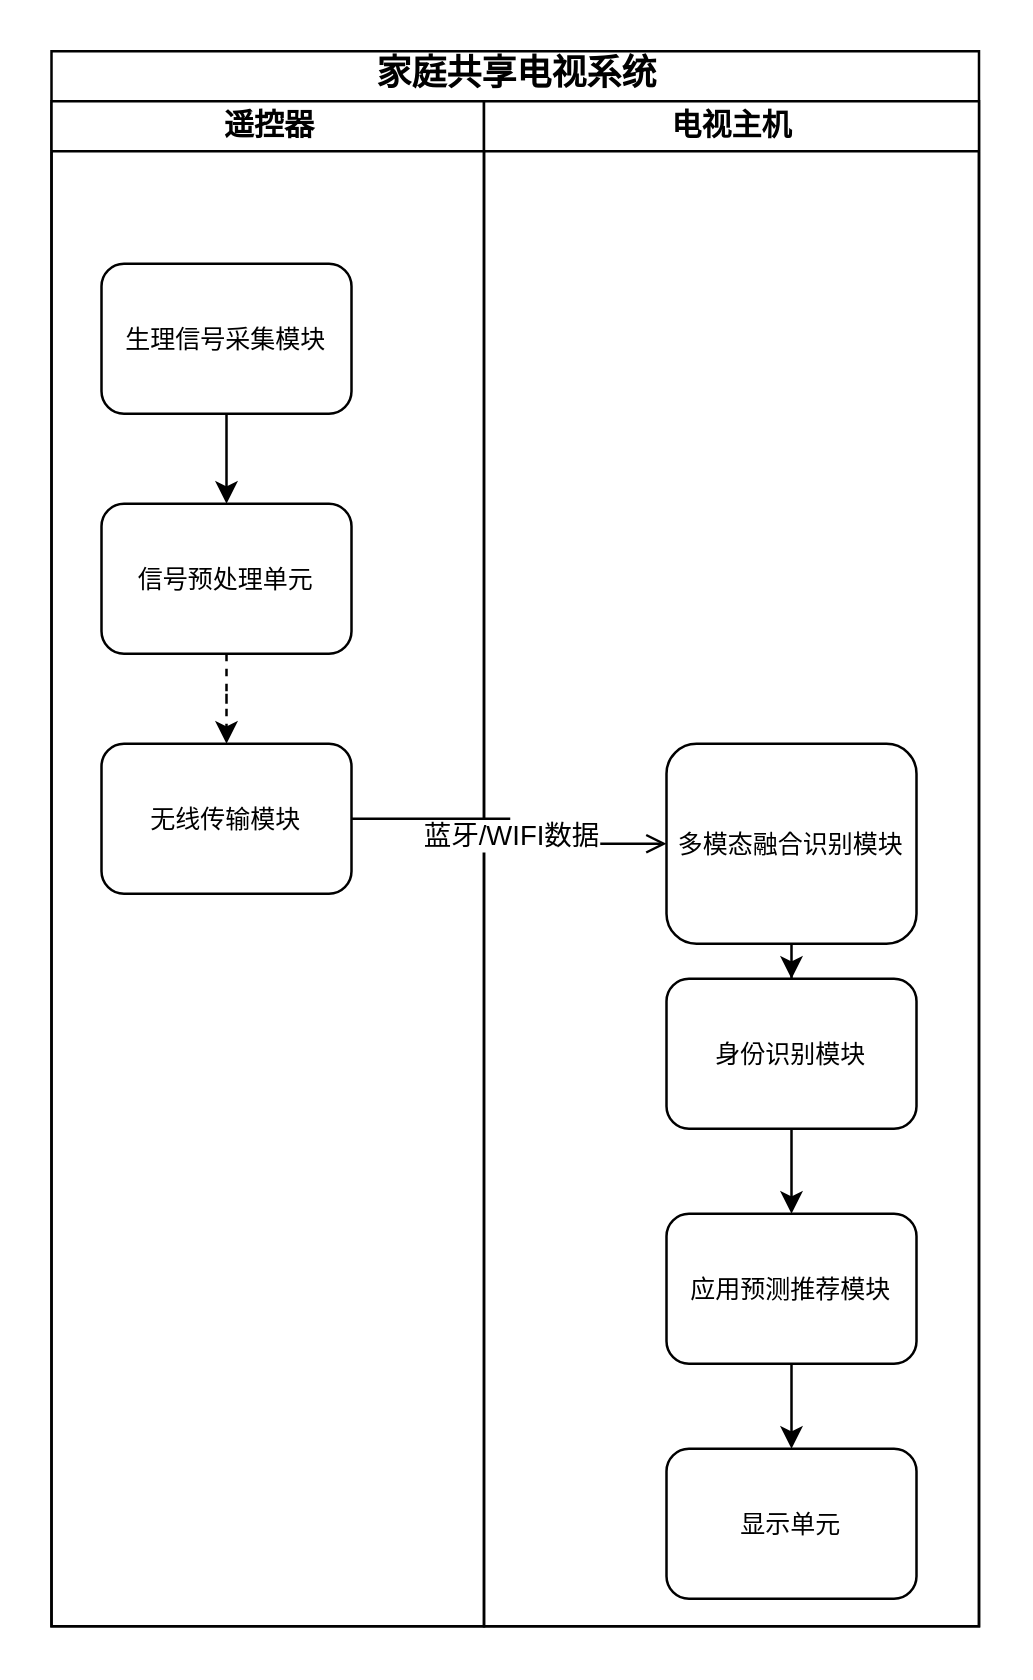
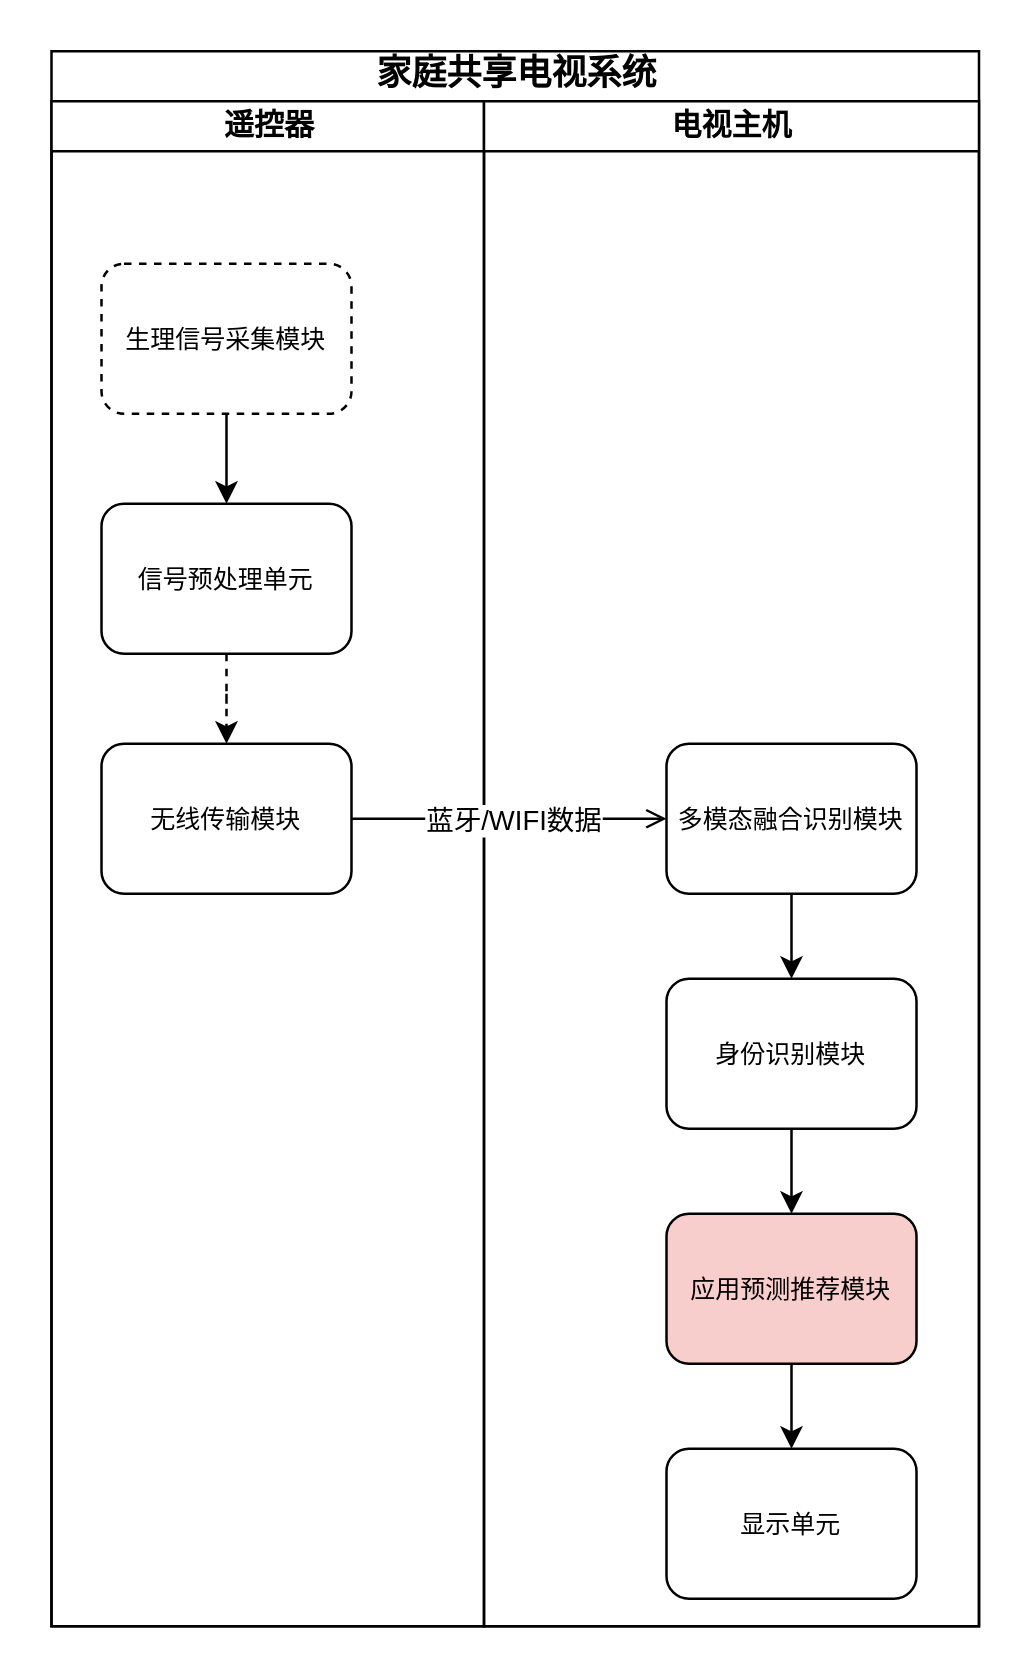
node "生理信号采集模块": style solid -> dashed
node "多模态融合识别模块": size 250x200 -> 250x150
node "应用预测推荐模块": fillcolor #ffffff -> #f8cecc
